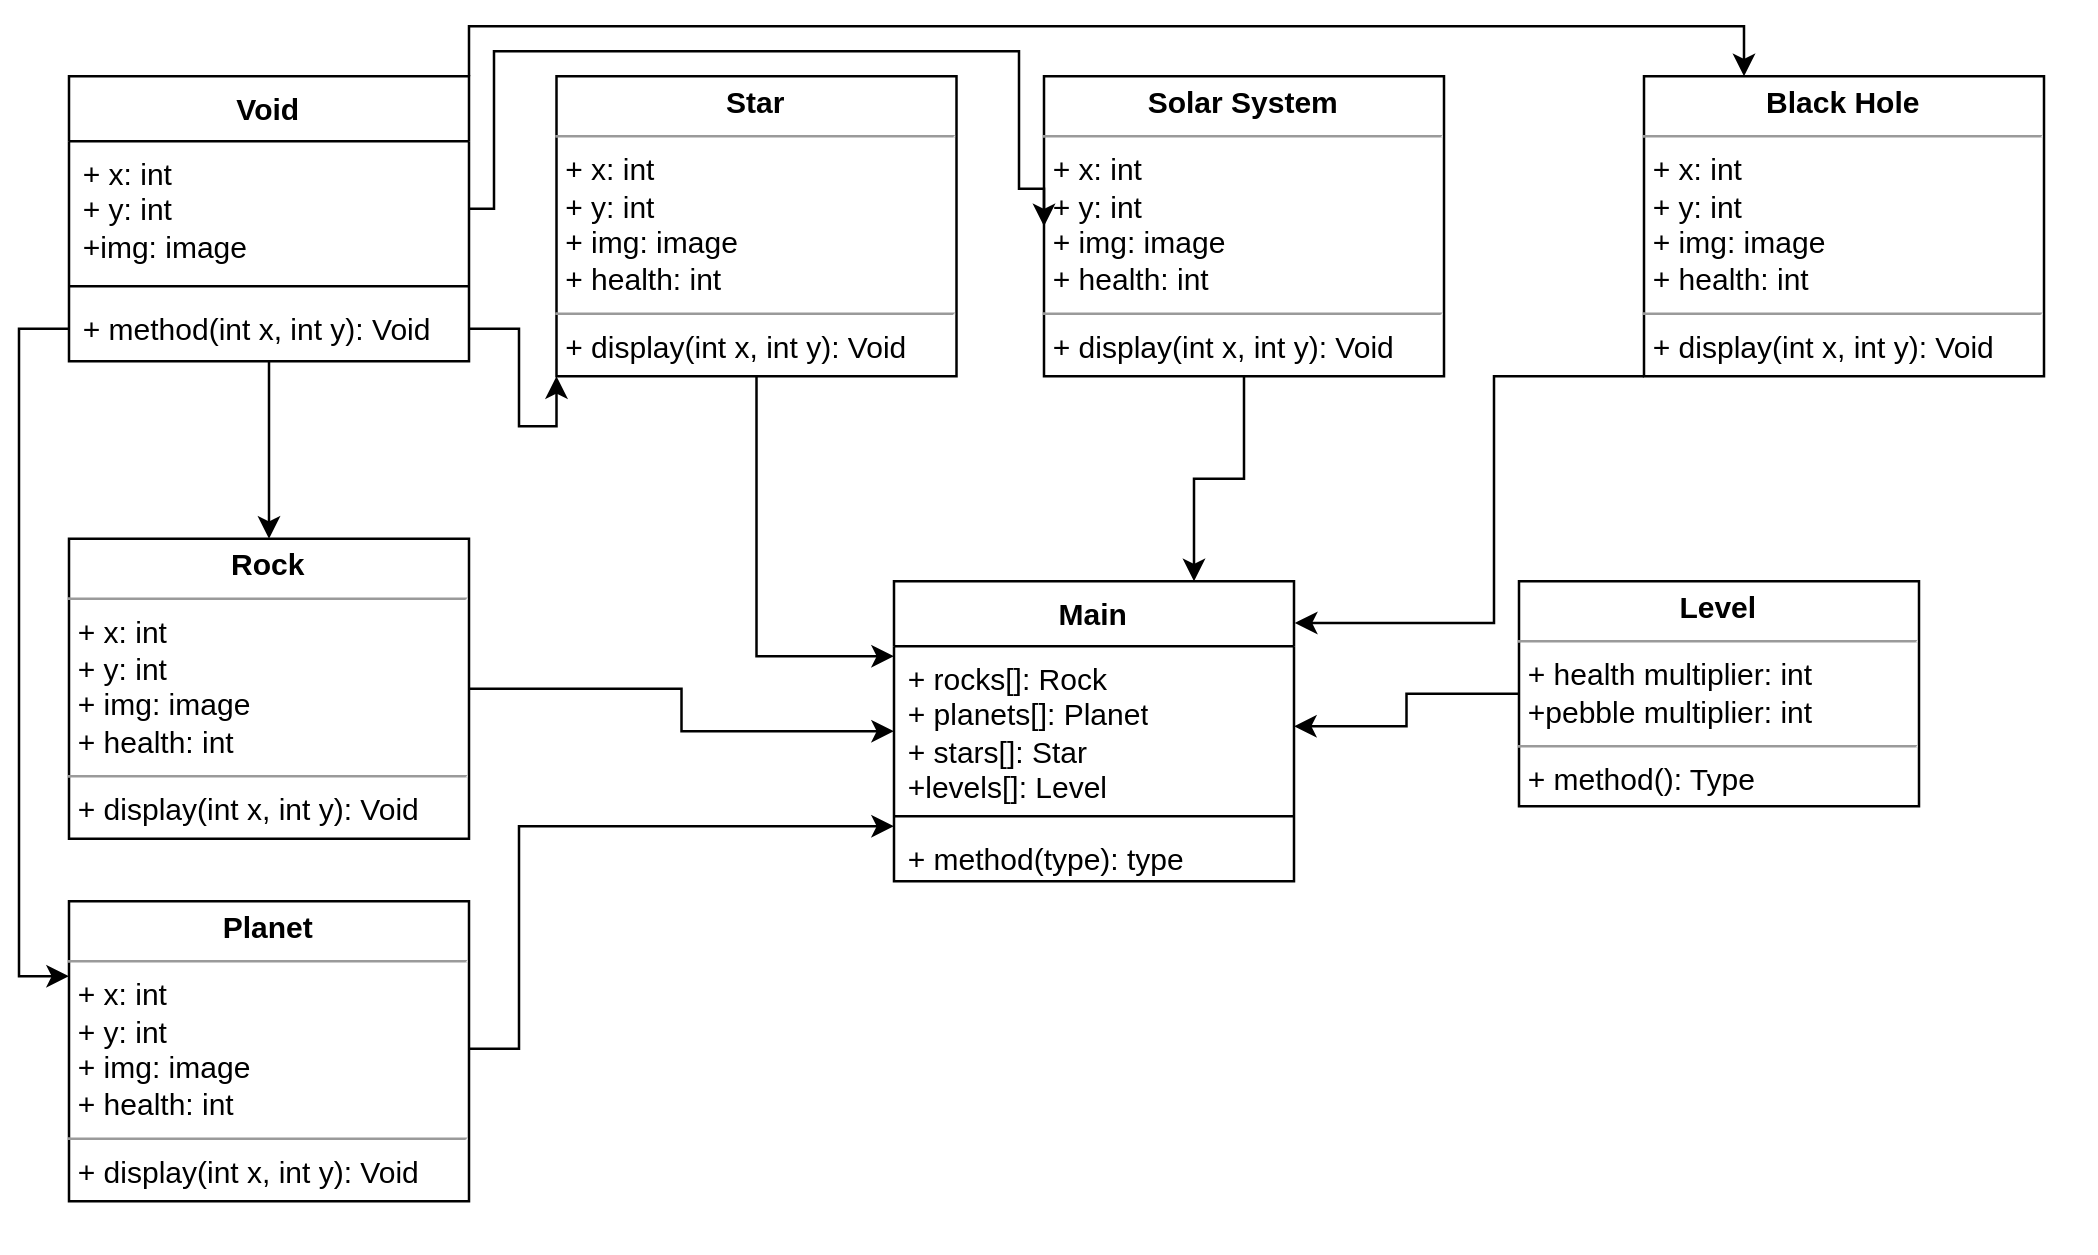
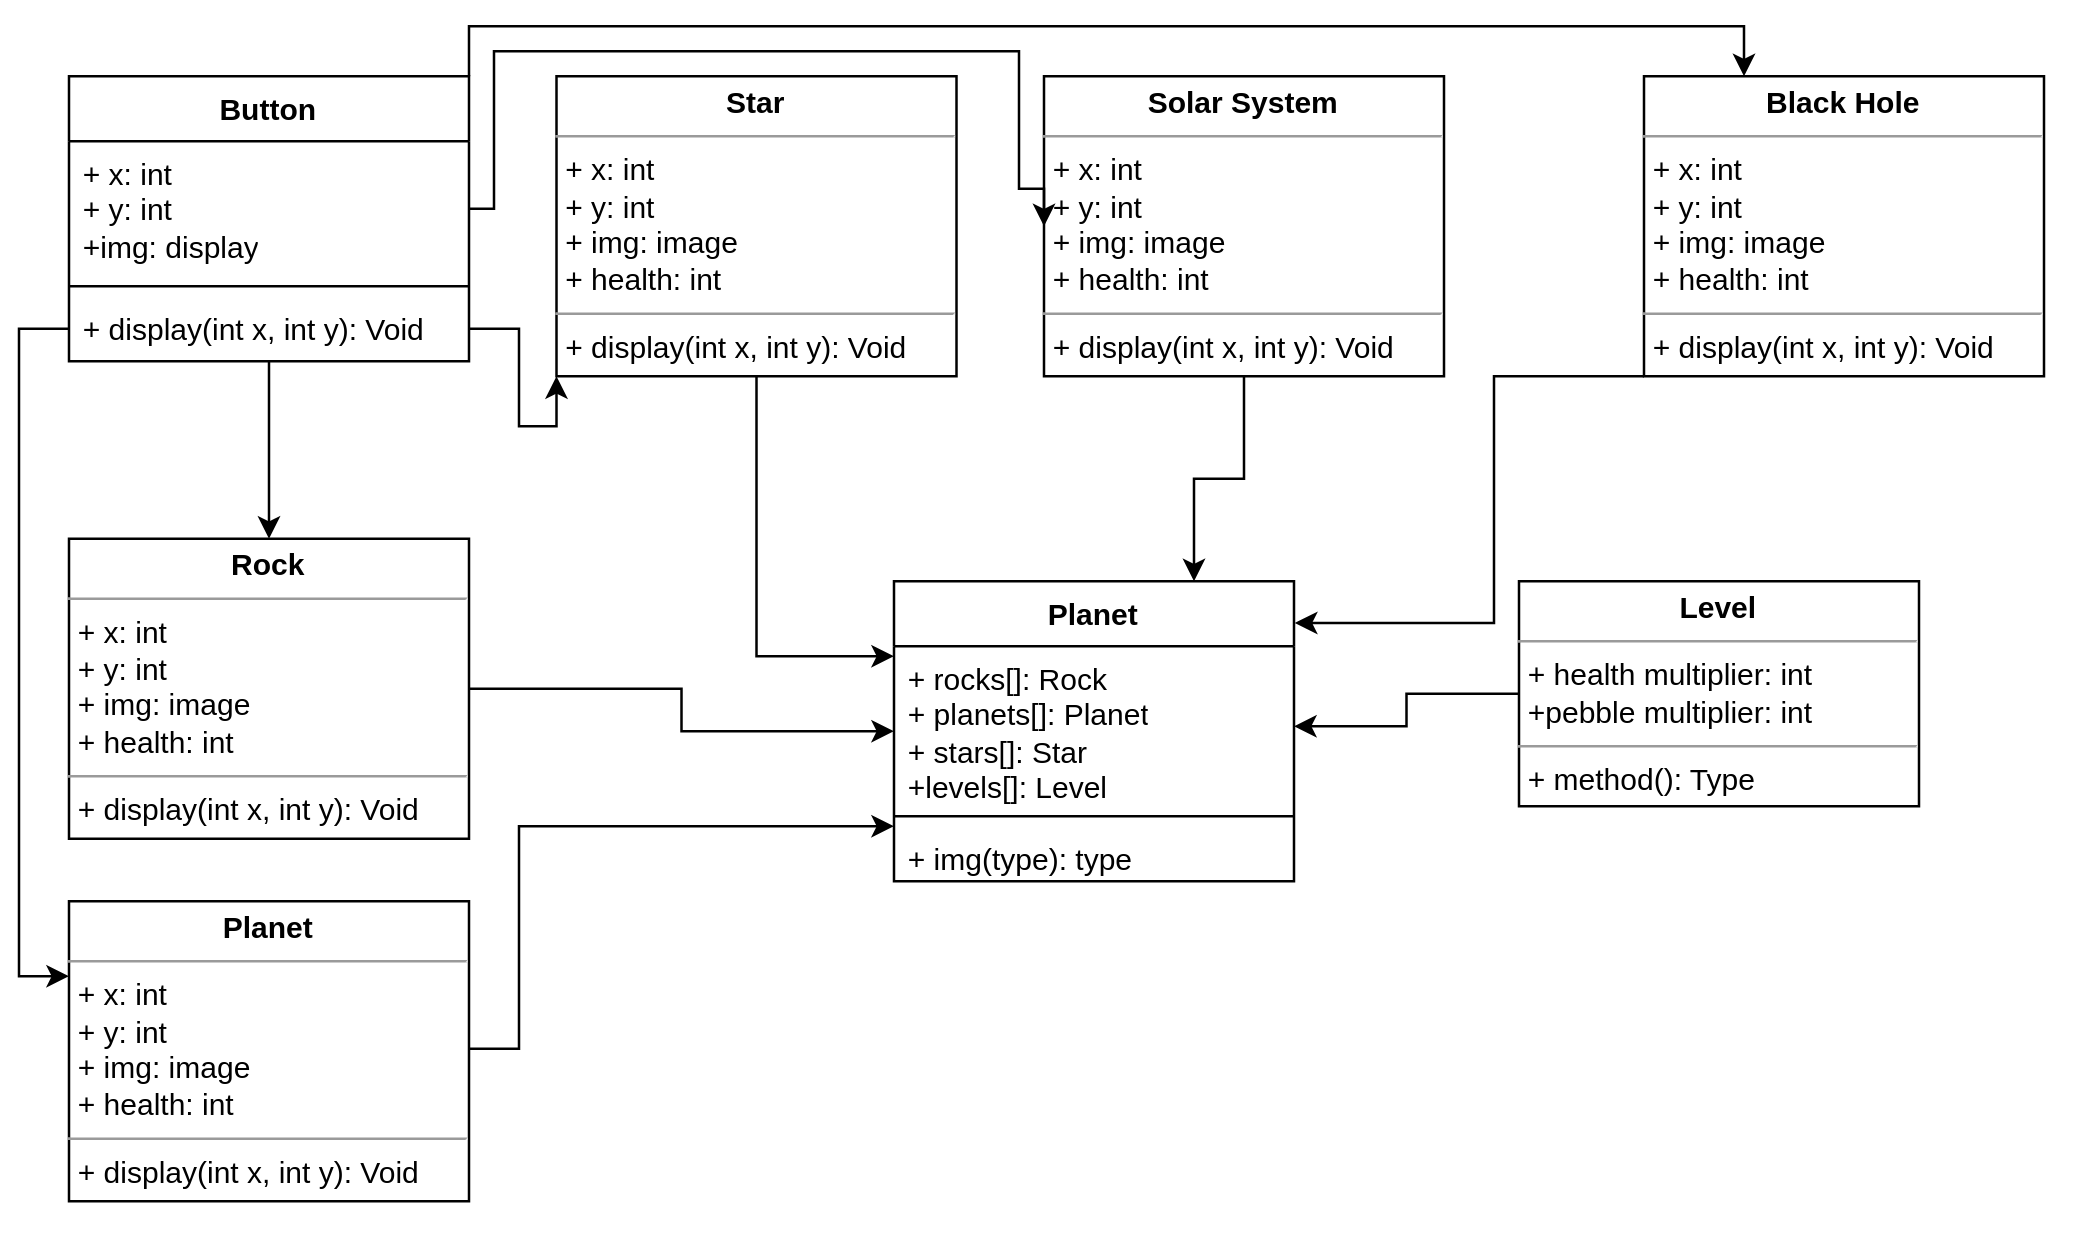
node "Void": label "Void" -> "Button"
node "+ x: int + y: int +img: image": label "+ x: int + y: int +img: image" -> "+ x: int + y: int +img: display"
node "+ method(int x, int y): Void": label "+ method(int x, int y): Void" -> "+ display(int x, int y): Void"
node "Main": label "Main" -> "Planet"
node "+ method(type): type": label "+ method(type): type" -> "+ img(type): type"
